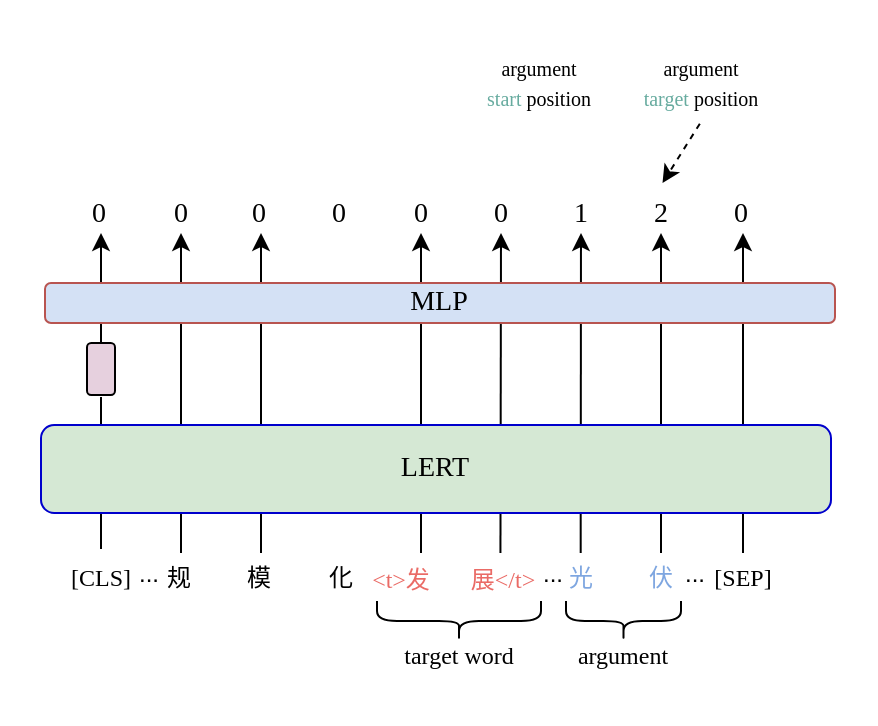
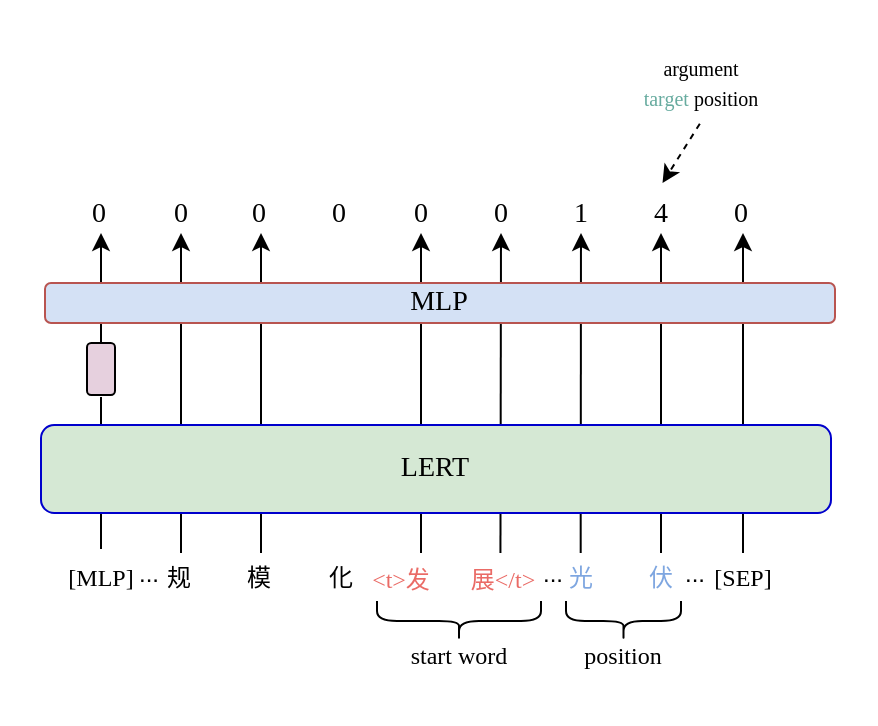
node "argument start position": removed
node "2": label "2" -> "4"
node "[CLS]": label "[CLS]" -> "[MLP]"
node "target word": label "target word" -> "start word"
node "argument": label "argument" -> "position"
